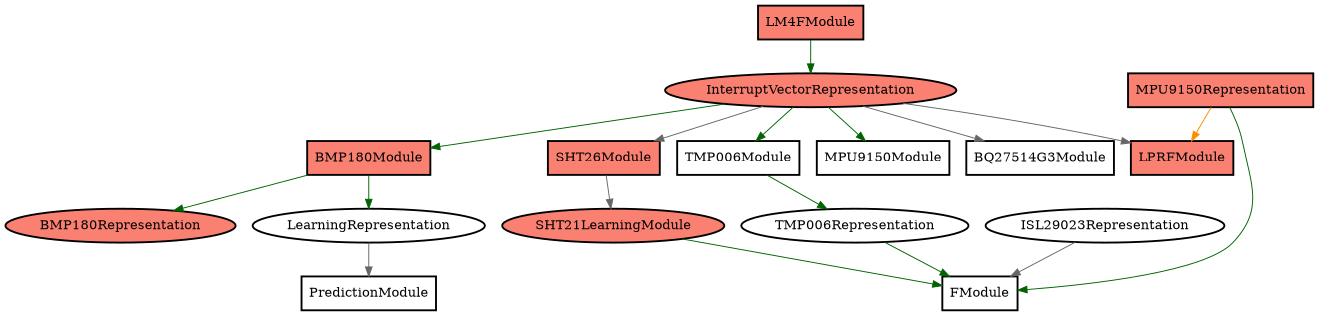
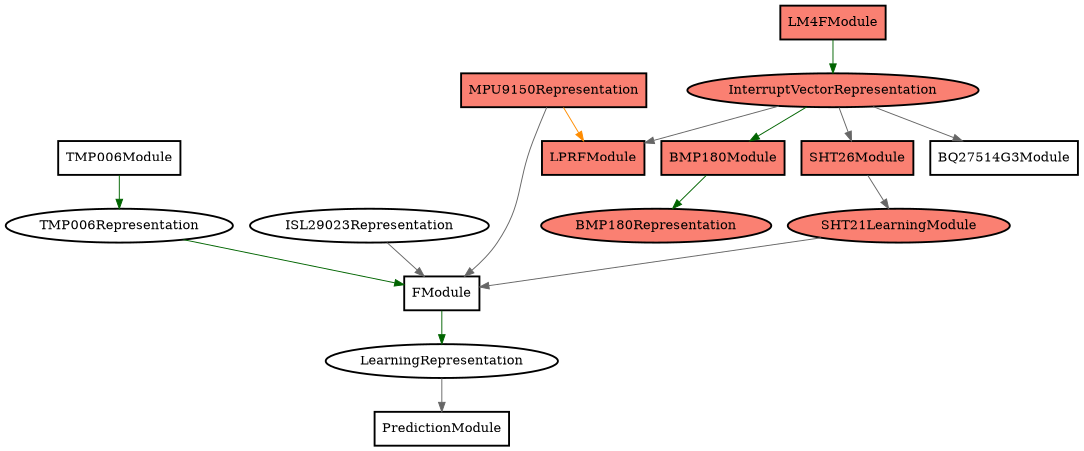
edge "InterruptVectorRepresentation" -> "TMP006Module": removed
node "MPU9150Module": removed
edge "BMP180Module" -> "LearningRepresentation": now "FModule" -> "LearningRepresentation"
edge "MPU9150Representation" -> "FModule": color darkgreen -> gray40
edge "SHT21LearningModule" -> "FModule": color darkgreen -> gray40
